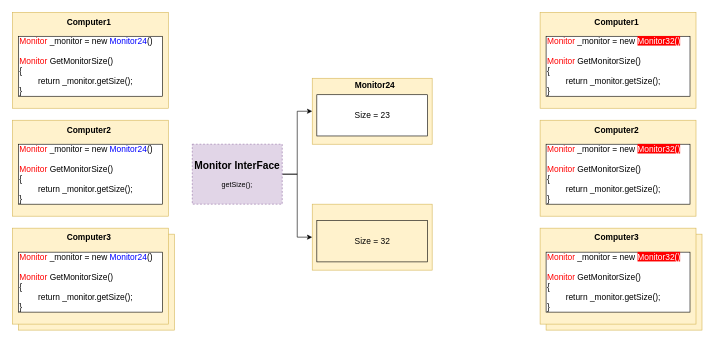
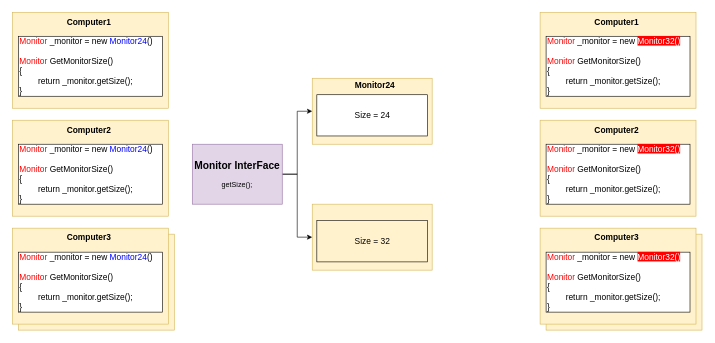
node "Size = 23": label "Size = 23" -> "Size = 24"
node "Monitor InterFace getSize();": style dashed -> solid
